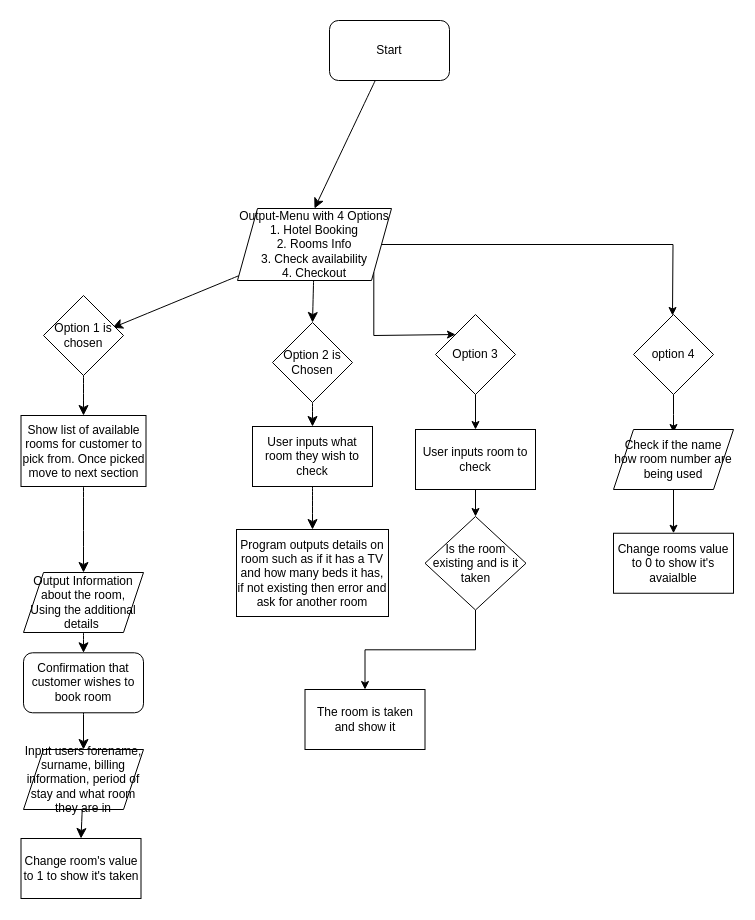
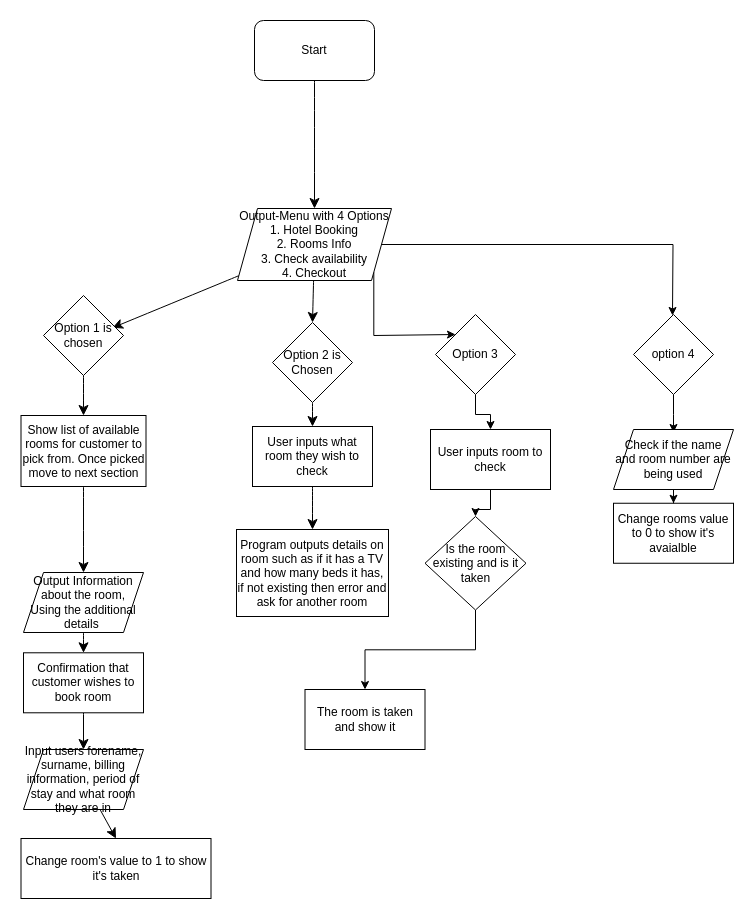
node "Start": moved (390, 51) -> (315, 51)
node "User inputs room to check": moved (476, 460) -> (491, 460)
node "Check if the name how room number are being used": label "Check if the name how room number are being used" -> "Check if the name and room number are being used"
node "Change rooms value to 0 to show it's avaialble": moved (674, 563) -> (674, 533)
node "Confirmation that customer wishes to book room": shape rounded rectangle -> rectangle
node "Change room's value to 1 to show it's taken": size 120x60 -> 190x60
